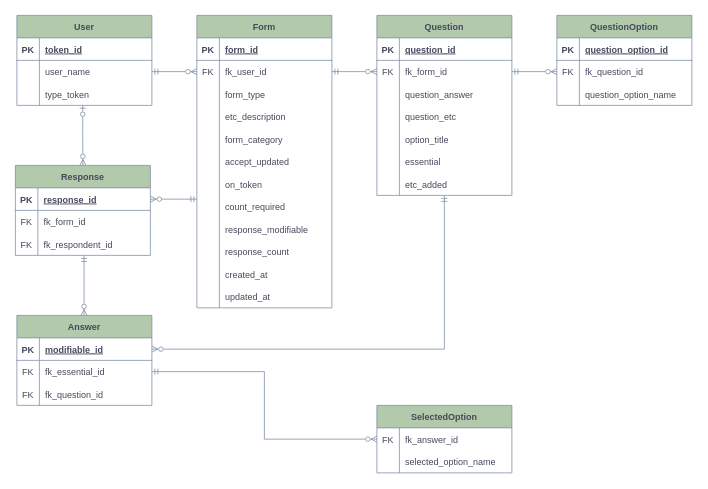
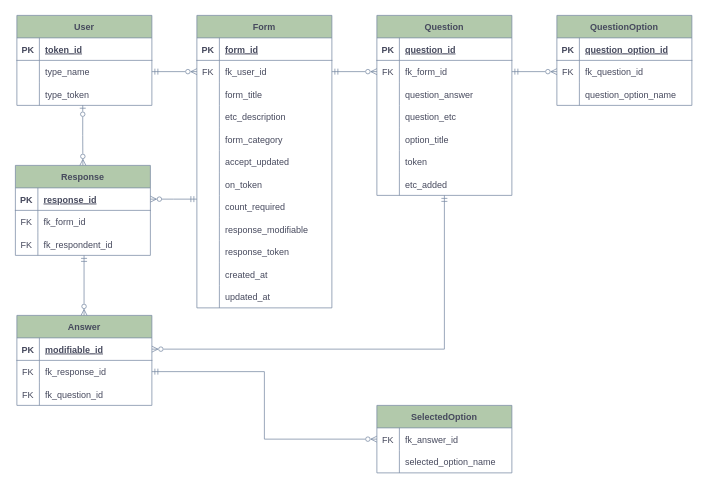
node "user_name": label "user_name" -> "type_name"
node "form_type": label "form_type" -> "form_title"
node "essential": label "essential" -> "token"
node "response_count": label "response_count" -> "response_token"
node "fk_essential_id": label "fk_essential_id" -> "fk_response_id"
